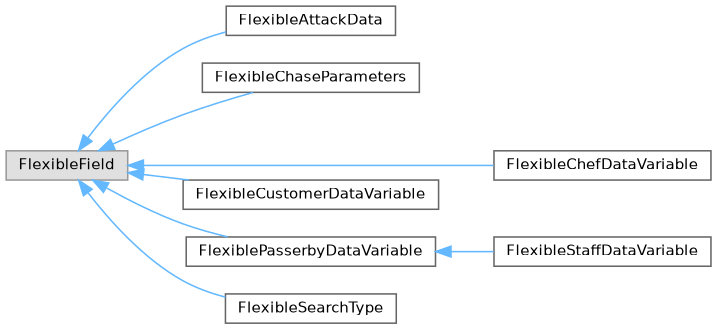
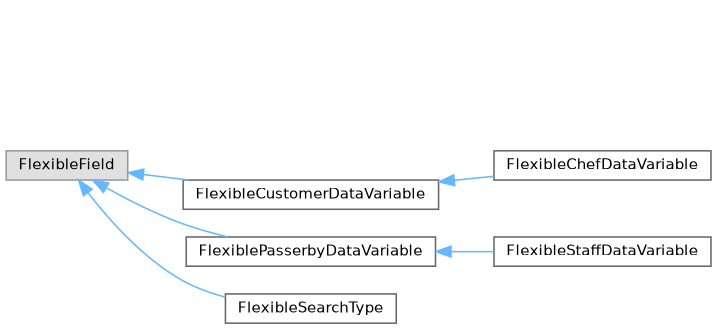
node "FlexibleAttackData": removed
node "FlexibleChaseParameters": removed
edge "FlexibleChefDataVariable" -> "FlexibleField": now "FlexibleChefDataVariable" -> "FlexibleCustomerDataVariable"
